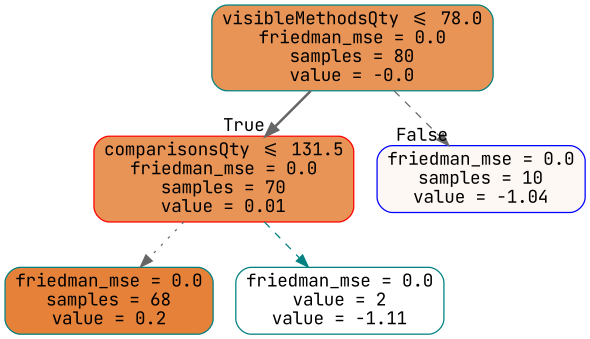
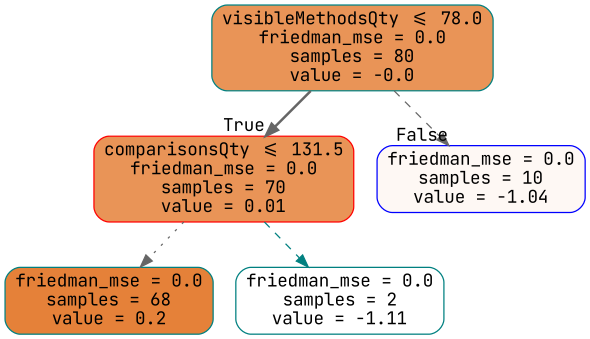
node "friedman_mse = 0.0 value = 2 value = -1.11": label "friedman_mse = 0.0 value = 2 value = -1.11" -> "friedman_mse = 0.0 samples = 2 value = -1.11"
